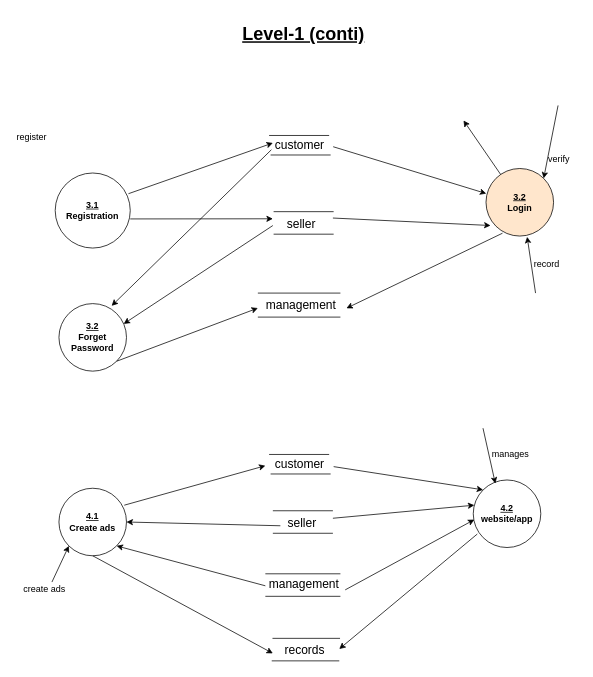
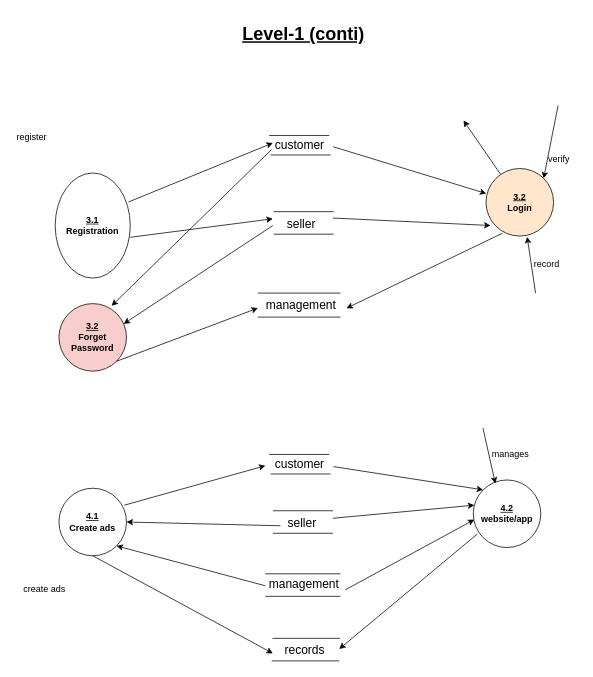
node "3.1 Registration": size 75x75 -> 75x105
node "3.2 Forget Password": fillcolor #ffffff -> #f8cecc
edge "create ads" -> "4.1 Create ads": removed
